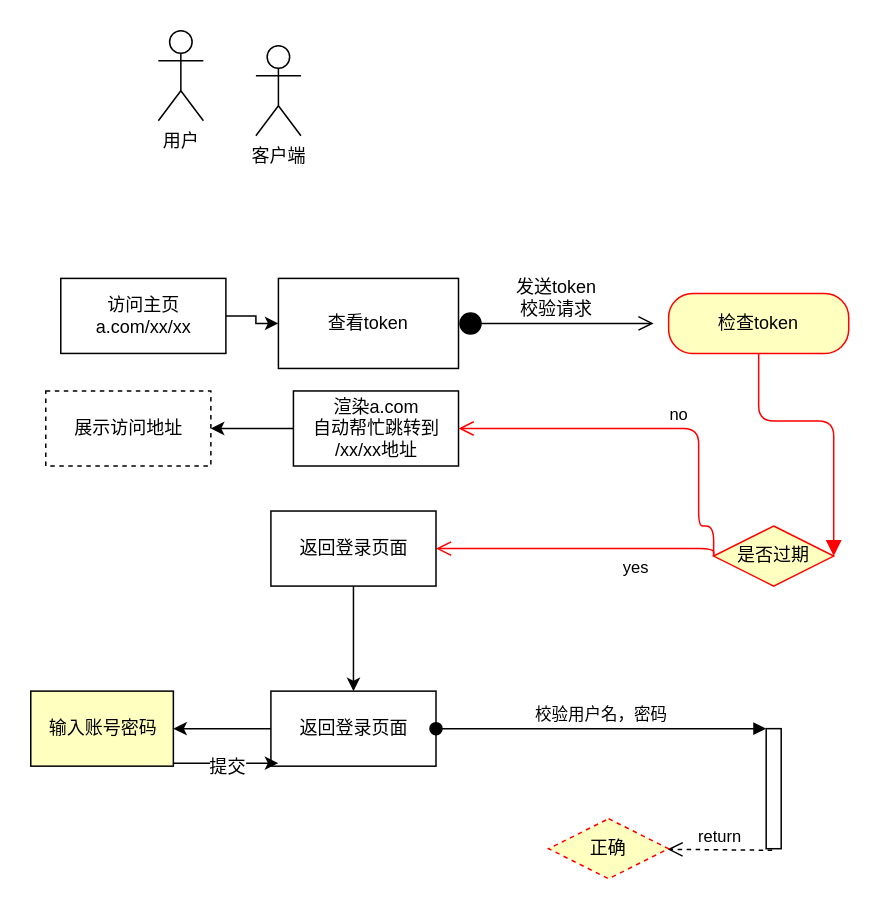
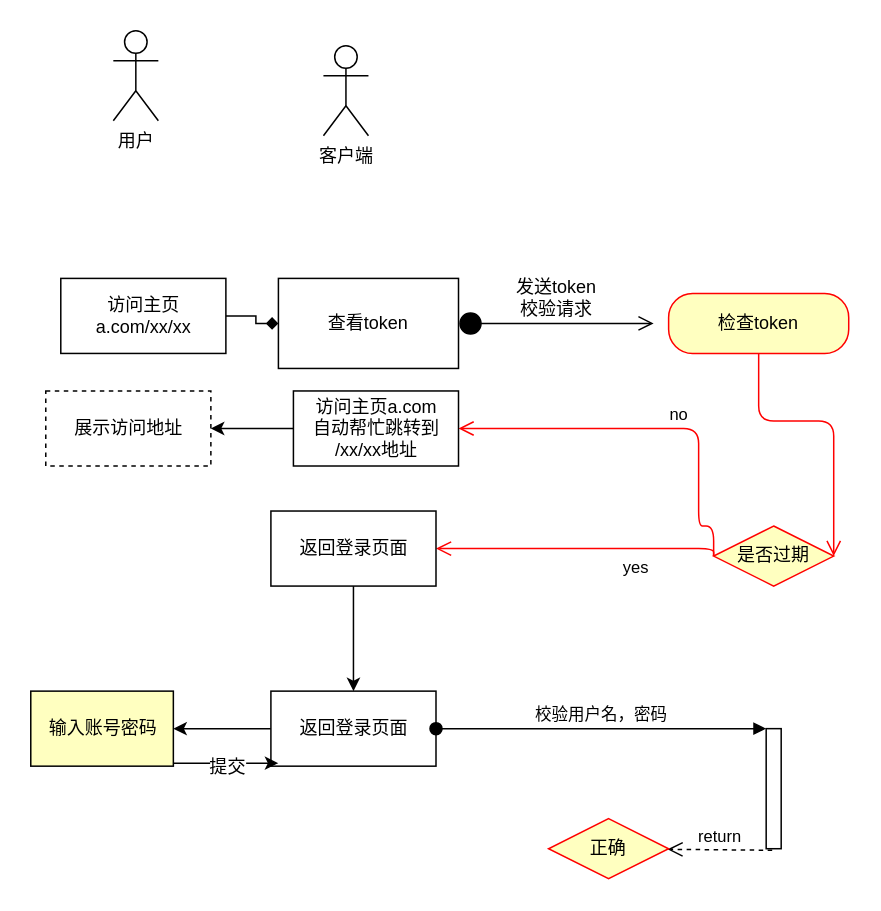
node "用户": moved (181, 76) -> (136, 76)
node "客户端": moved (278, 91) -> (346, 91)
edge "访问主页a.com/xx/xx" -> "查看token": arrowhead classic -> diamond
node "渲染a.com 自动帮忙跳转到 /xx/xx地址": label "渲染a.com 自动帮忙跳转到 /xx/xx地址" -> "访问主页a.com 自动帮忙跳转到 /xx/xx地址"
edge "检查token" -> "是否过期": arrowhead block -> open
node "正确": style dashed -> solid
